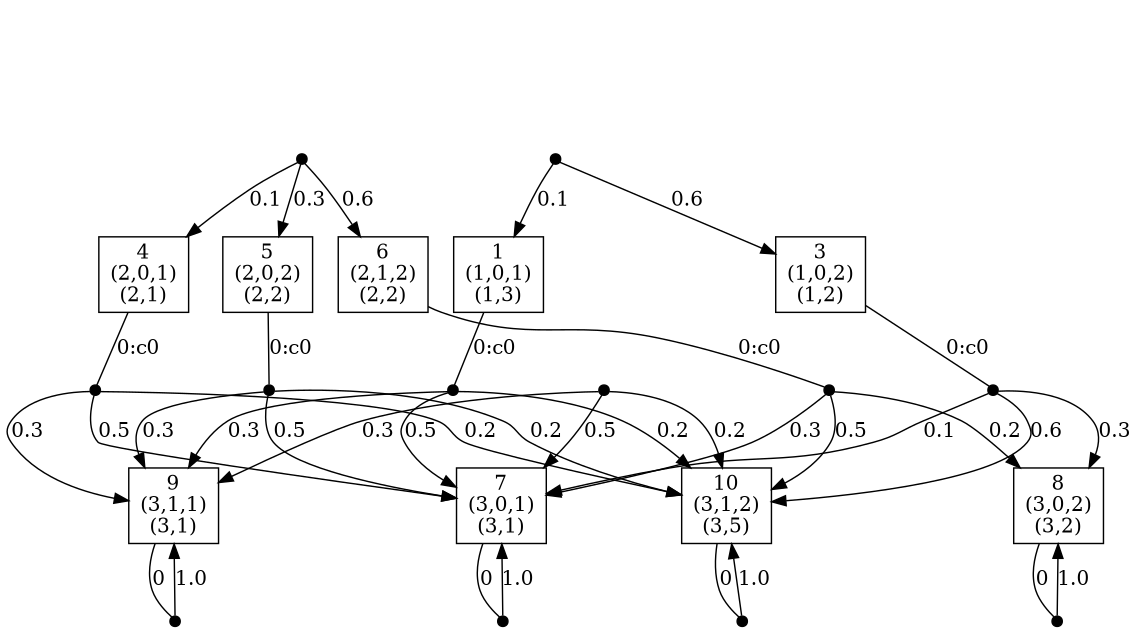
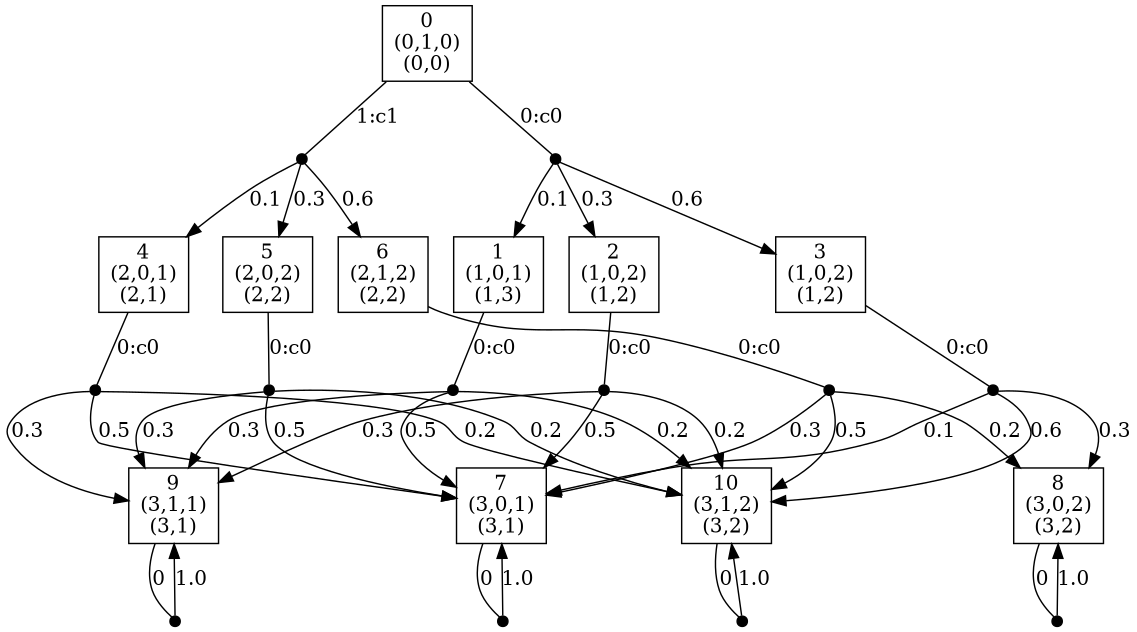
node "0 (0,1,0) (0,0)": added
node "2 (1,0,2) (1,2)": added
node "10 (3,1,2) (3,5)": label "10 (3,1,2) (3,5)" -> "10 (3,1,2) (3,2)"
